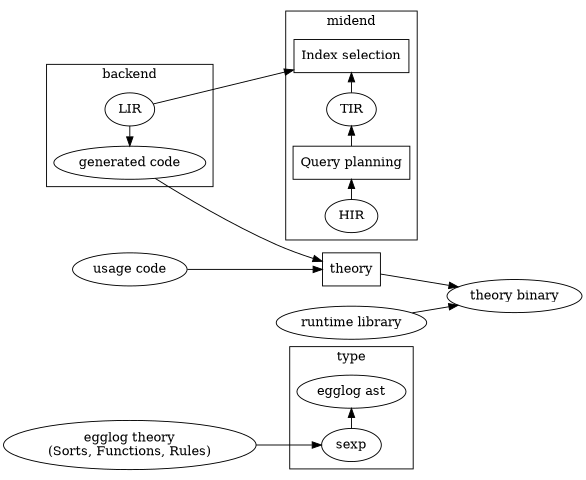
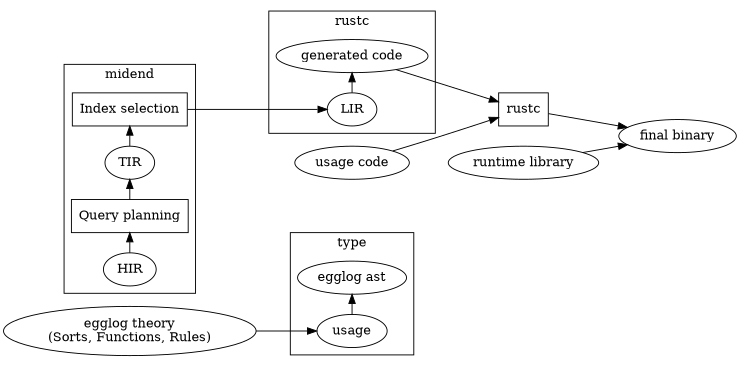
cluster "backend": label "backend" -> "rustc"
edge "LIR" -> "Index selection": reversed
node "theory": label "theory" -> "rustc"
node "theory binary": label "theory binary" -> "final binary"
node "sexp": label "sexp" -> "usage"
